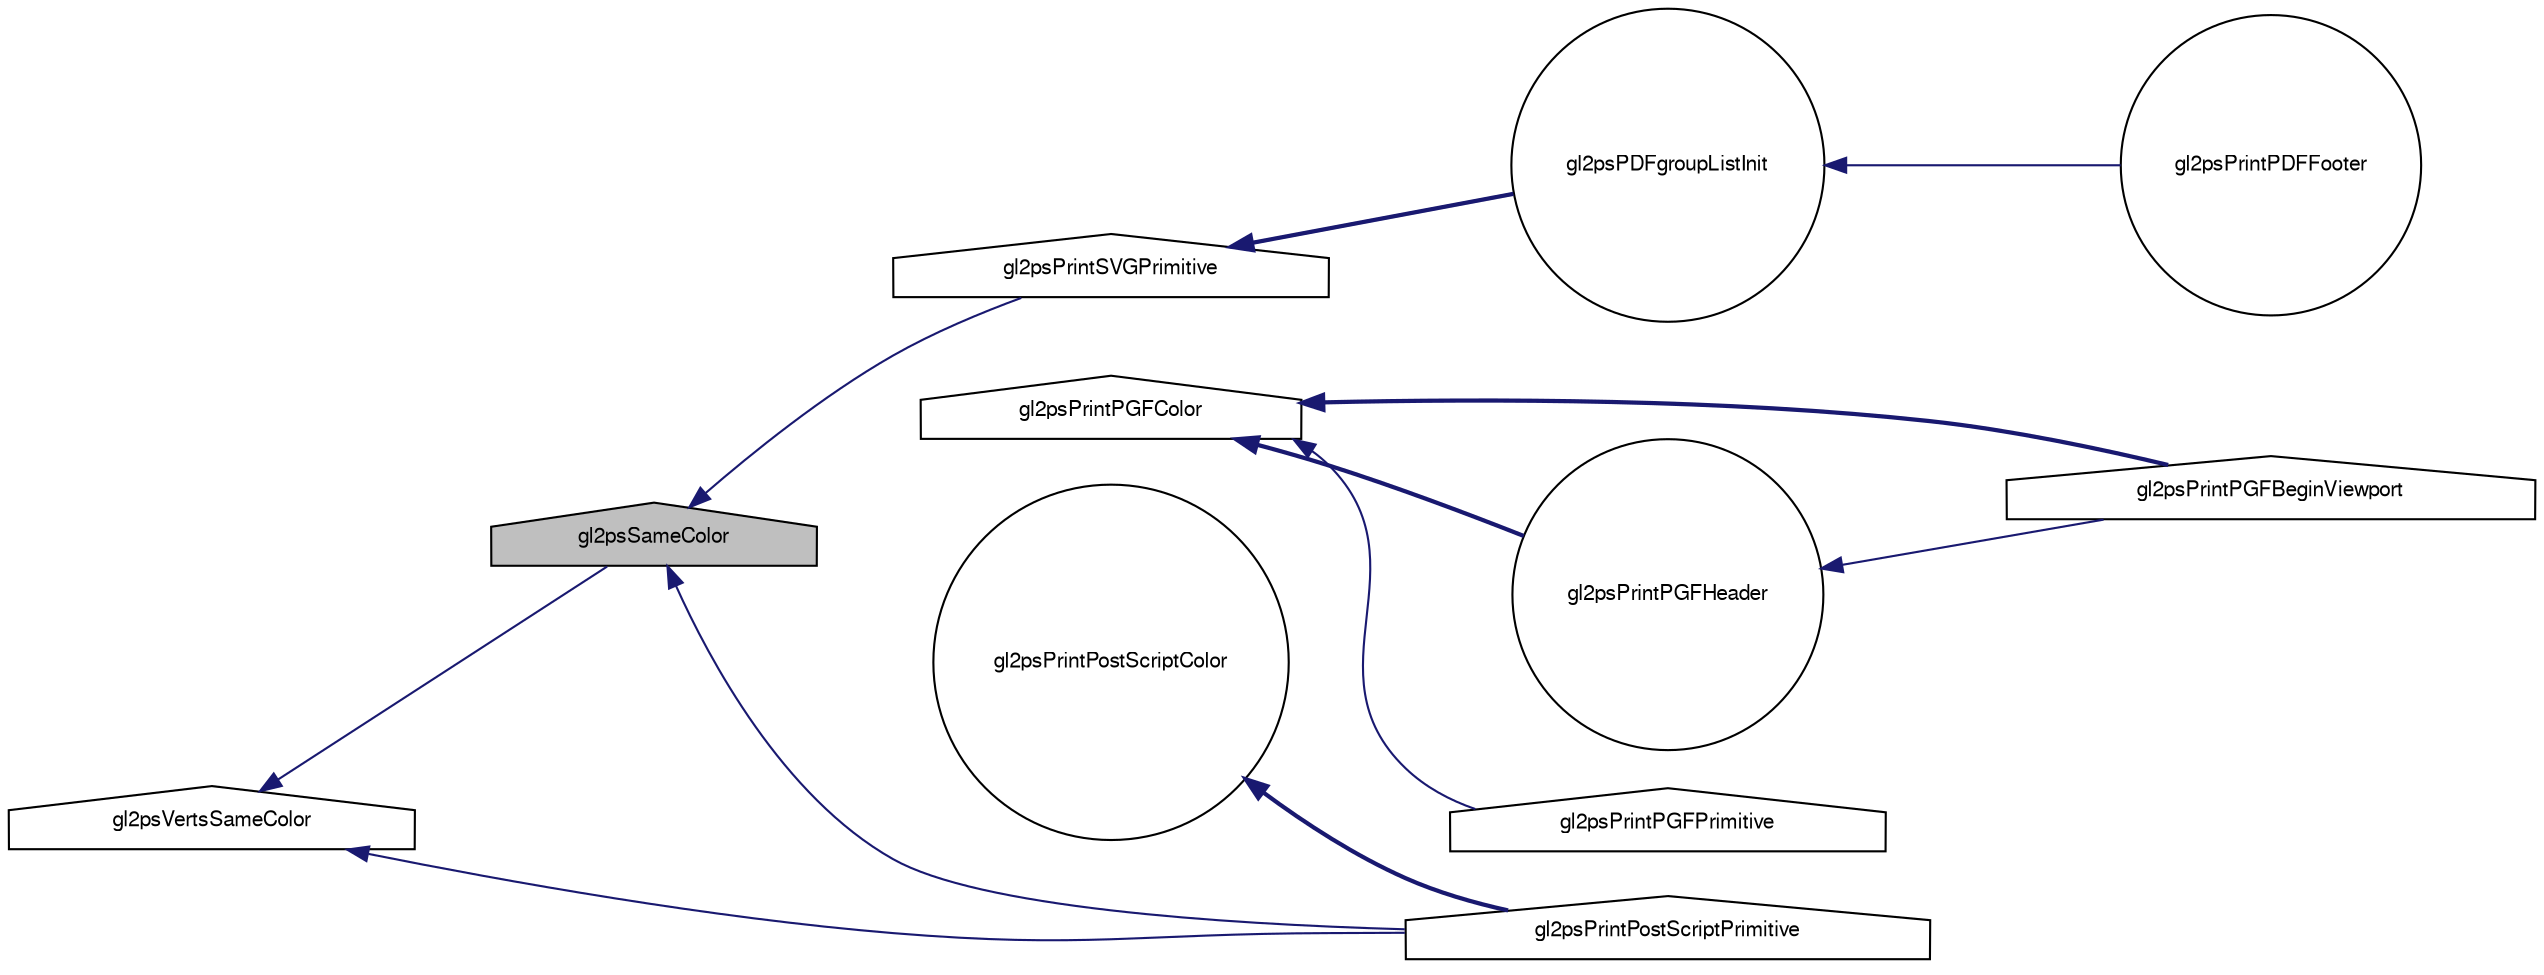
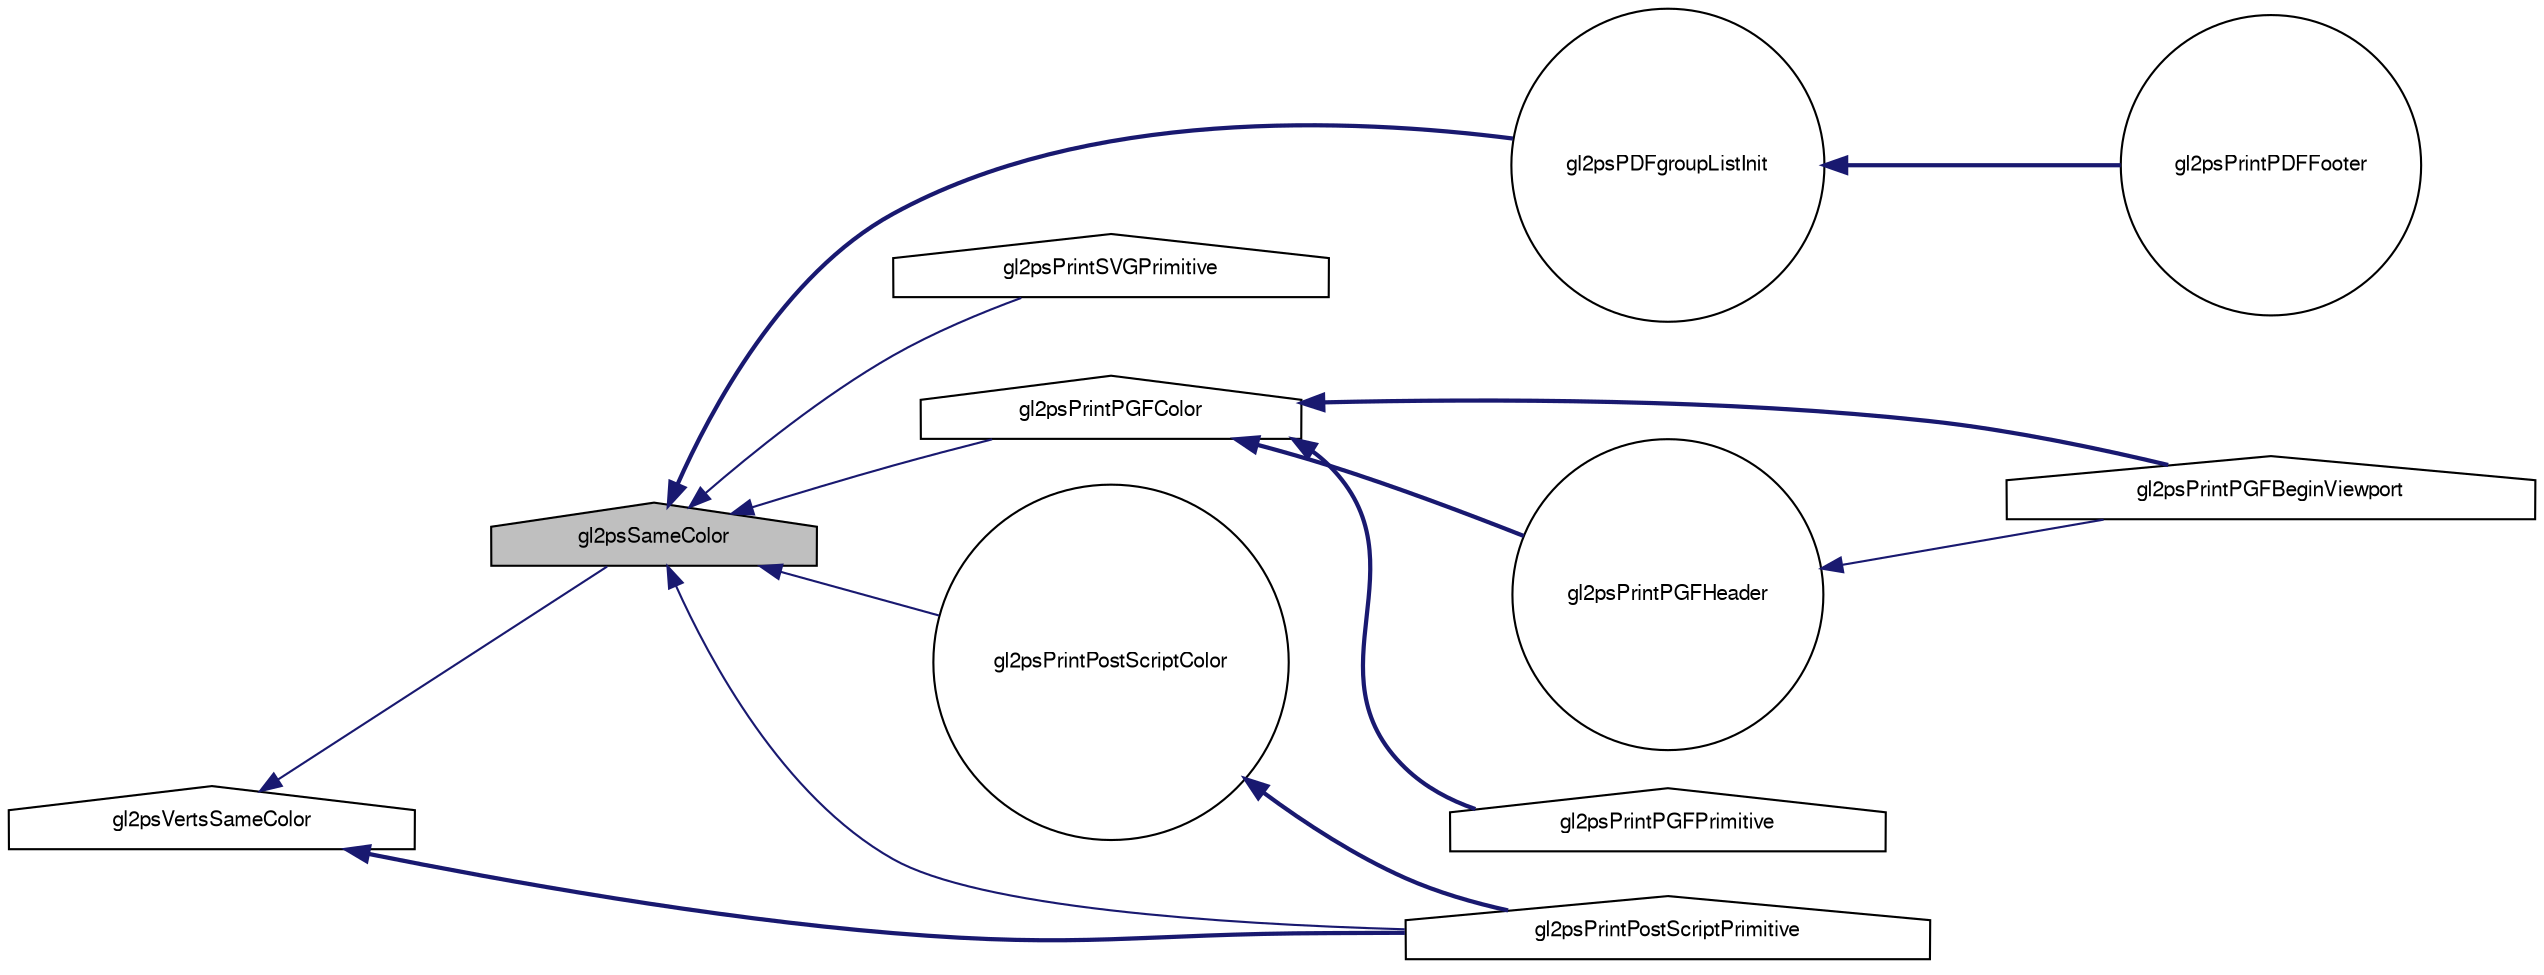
edge "gl2psPrintPDFFooter" -> "gl2psPDFgroupListInit": style solid -> bold
edge "gl2psPDFgroupListInit" -> "gl2psPrintSVGPrimitive": now "gl2psPDFgroupListInit" -> "gl2psSameColor"
edge "gl2psPrintPGFColor" -> "gl2psSameColor": added
edge "gl2psPrintPostScriptColor" -> "gl2psSameColor": added
edge "gl2psPrintPGFPrimitive" -> "gl2psPrintPGFColor": style solid -> bold
edge "gl2psPrintPostScriptPrimitive" -> "gl2psVertsSameColor": style solid -> bold
